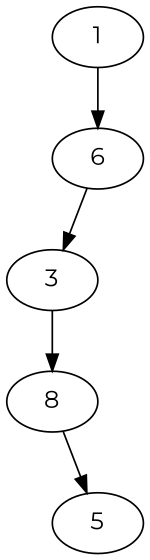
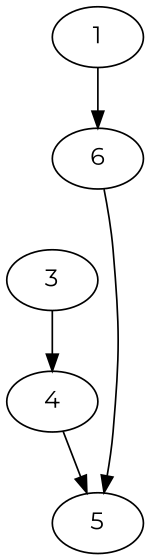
edge "6" -> "3": now "6" -> "5"
node "8": label "8" -> "4"
